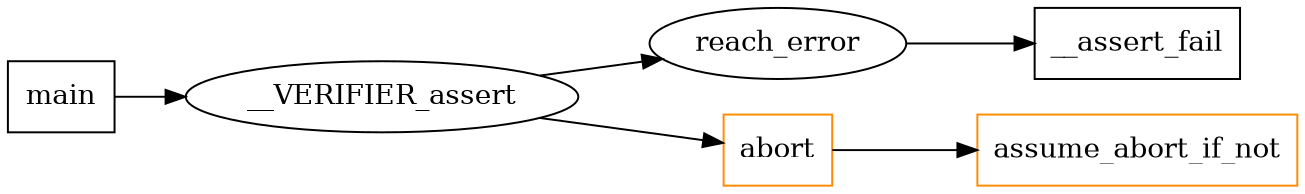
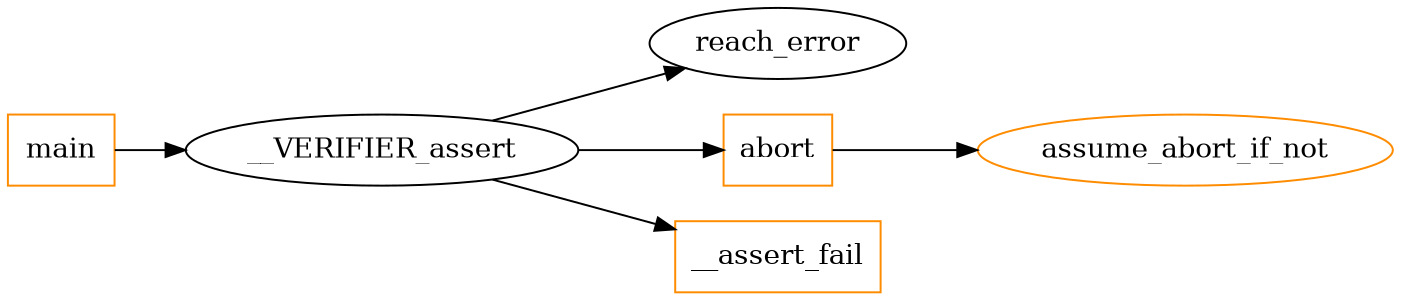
edge "reach_error" -> "__assert_fail": now "__VERIFIER_assert" -> "__assert_fail"
node "__assert_fail": color black -> darkorange
node "main": color black -> darkorange
node "assume_abort_if_not": shape box -> ellipse
